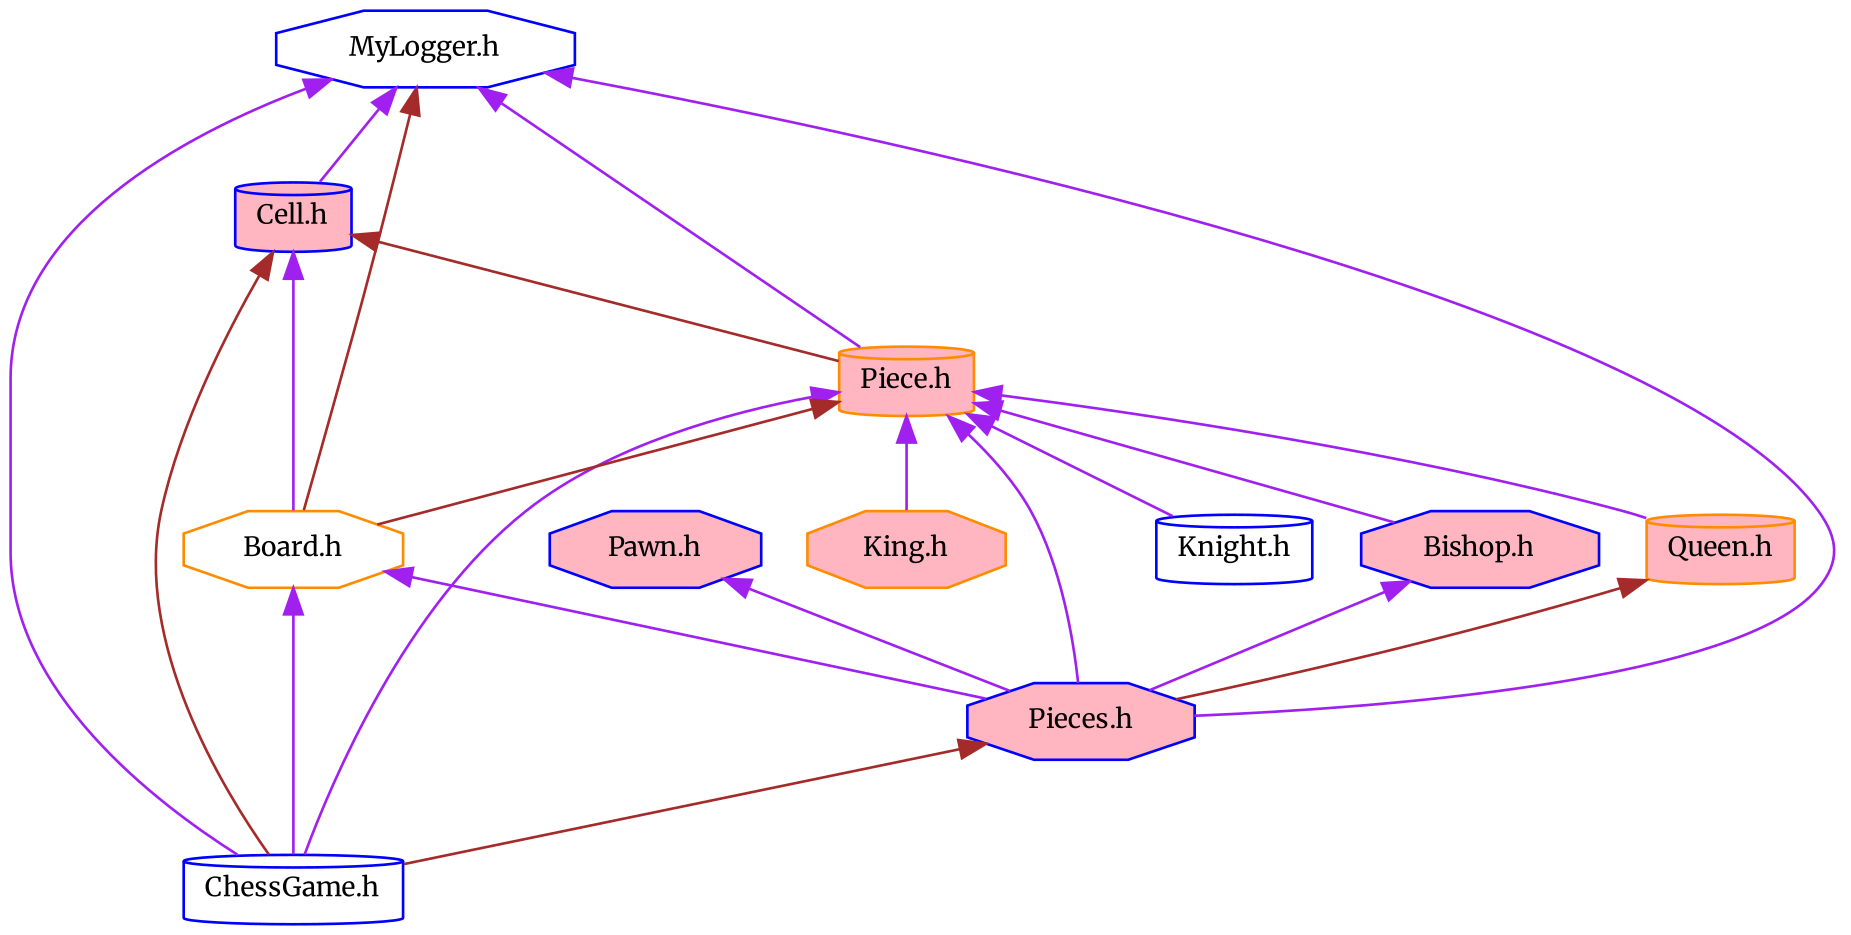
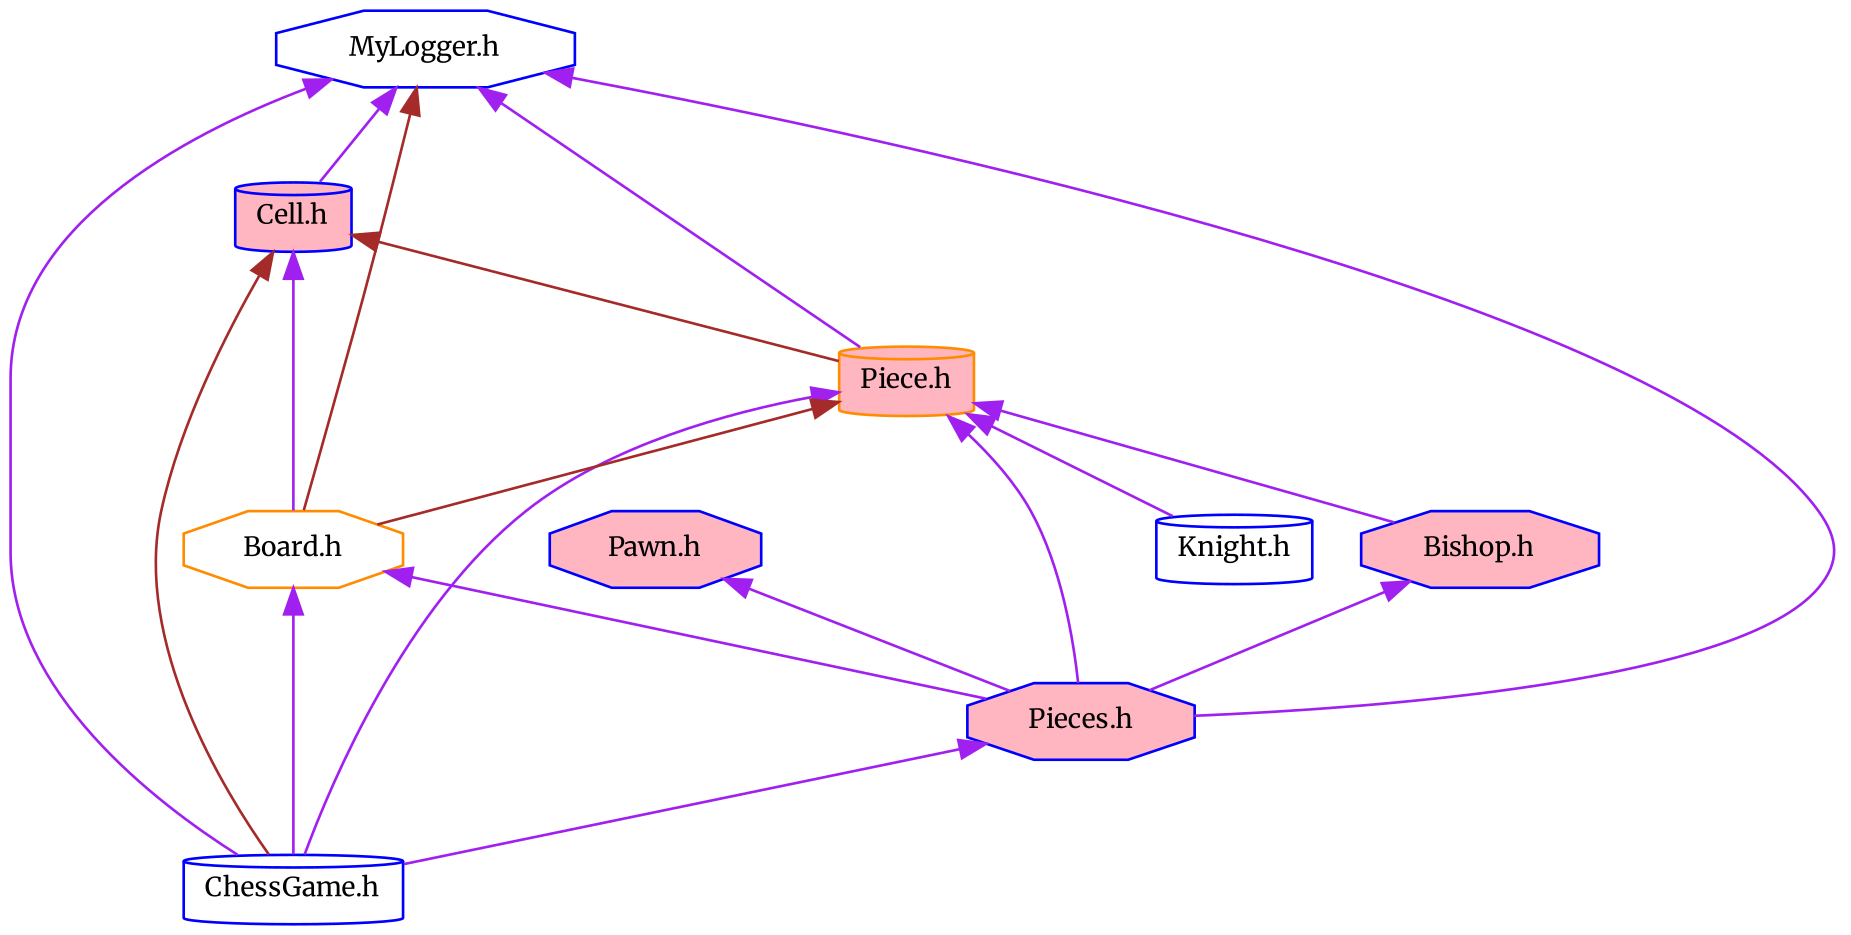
node "King.h": removed
node "Queen.h": removed
edge "ChessGame.h" -> "Pieces.h": color brown -> purple
